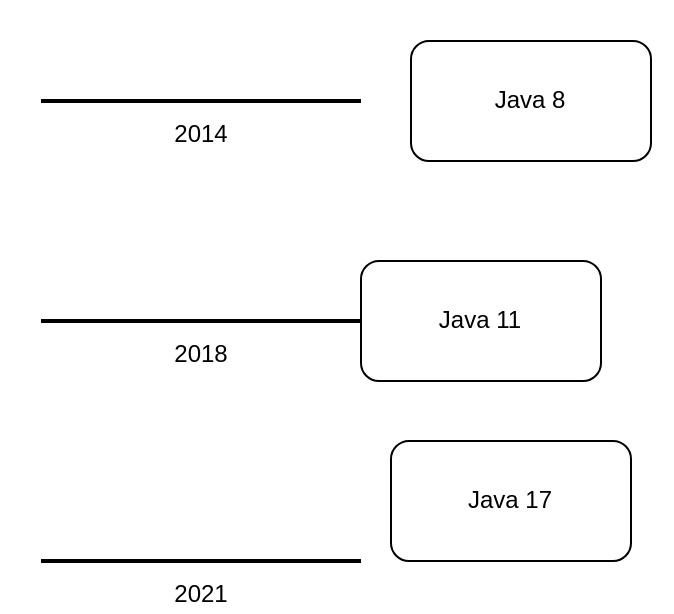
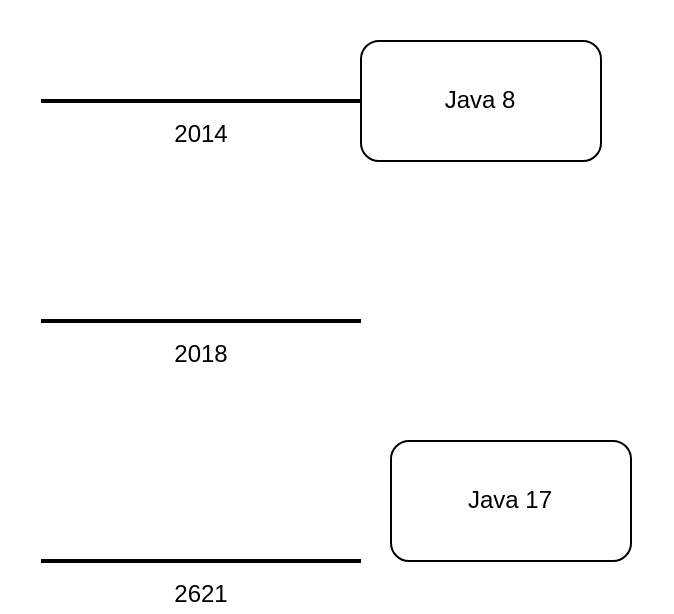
node "Java 8": moved (531, 101) -> (481, 101)
node "Java 11": removed
node "2021": label "2021" -> "2621"
